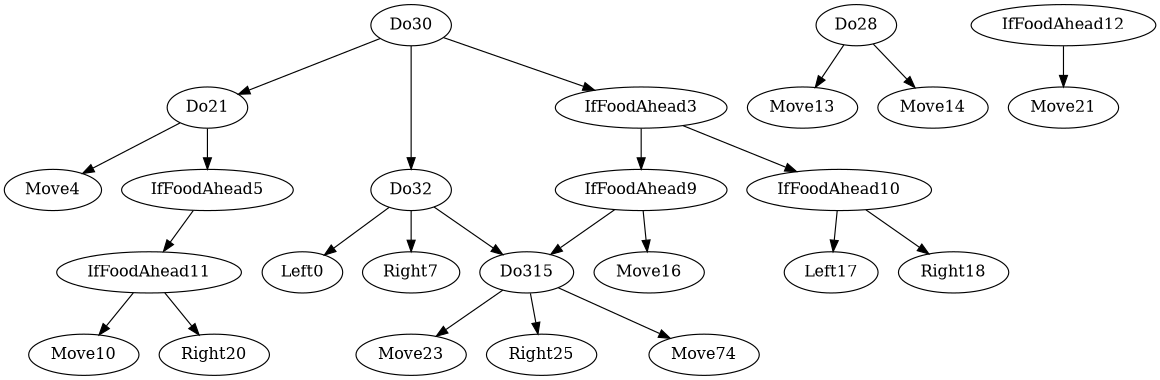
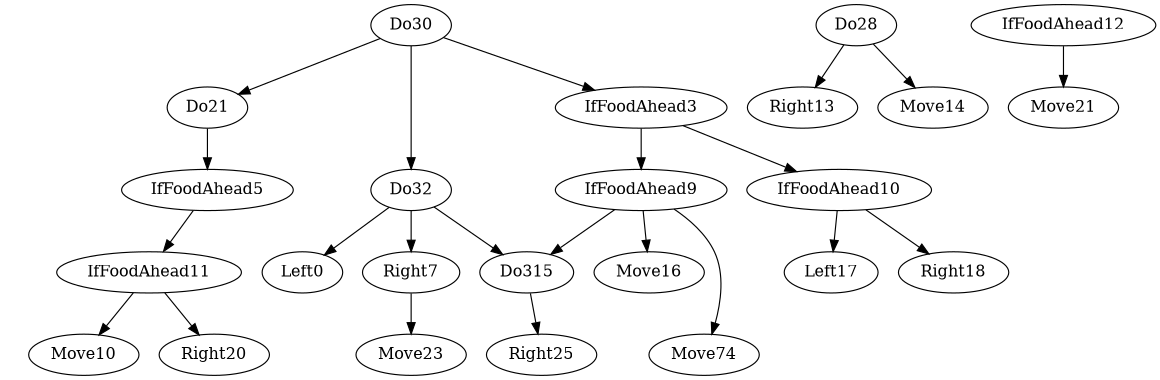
node "Move13": label "Move13" -> "Right13"
node "Move4": removed
edge "Do315" -> "Move23": now "Right7" -> "Move23"
edge "Do315" -> "Move74": now "IfFoodAhead9" -> "Move74"
